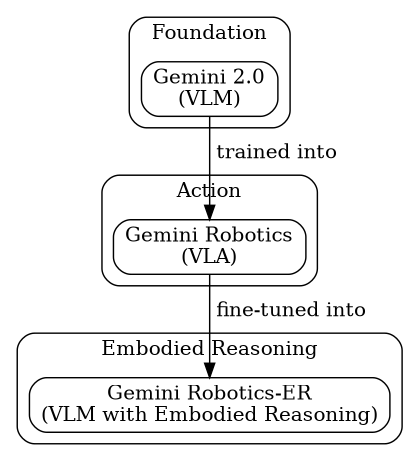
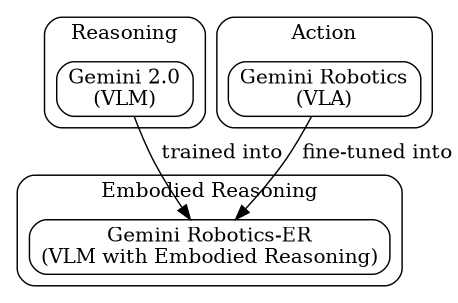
cluster "Foundation": label "Foundation" -> "Reasoning"
edge "Gemini 2.0 (VLM)" -> "Gemini Robotics (VLA)": now "Gemini 2.0 (VLM)" -> "Gemini Robotics-ER (VLM with Embodied Reasoning)"
